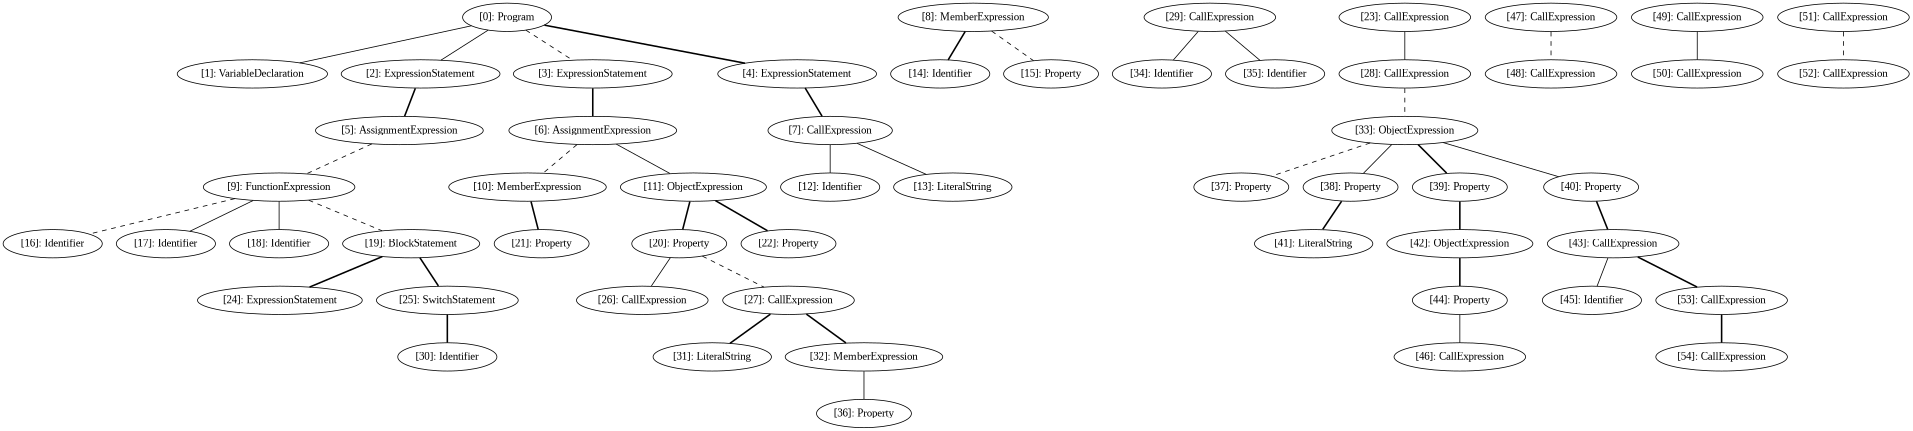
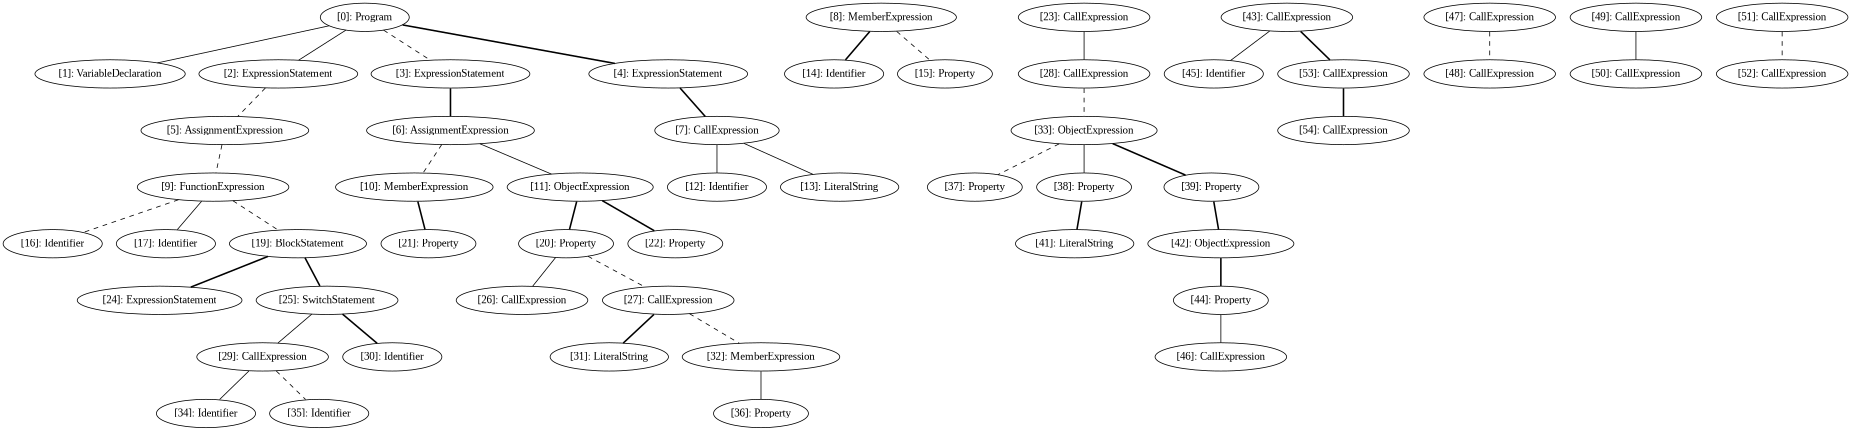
edge "[29]: CallExpression" -- "[35]: Identifier": style solid -> dashed
edge "[2]: ExpressionStatement" -- "[5]: AssignmentExpression": style bold -> dashed
node "[40]: Property": removed
node "[18]: Identifier": removed
edge "[25]: SwitchStatement" -- "[29]: CallExpression": added
edge "[27]: CallExpression" -- "[32]: MemberExpression": style bold -> dashed
